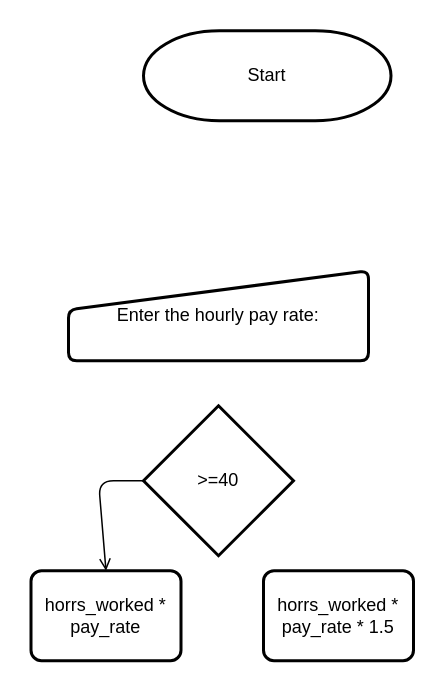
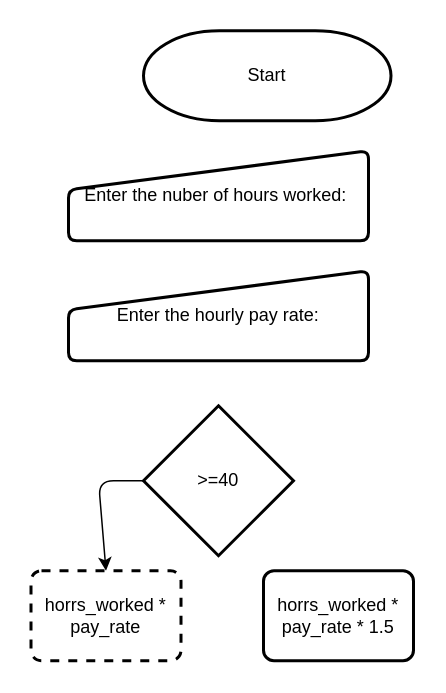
node "Enter the nuber of hours worked:": added
edge ">=40" -> "horrs_worked * pay_rate": arrowhead open -> classic
node "horrs_worked * pay_rate": style solid -> dashed
